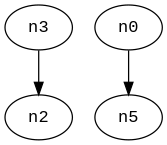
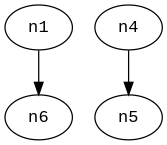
node "n3": label "n3" -> "n1"
node "n0": label "n0" -> "n4"
node "n2": label "n2" -> "n6"
